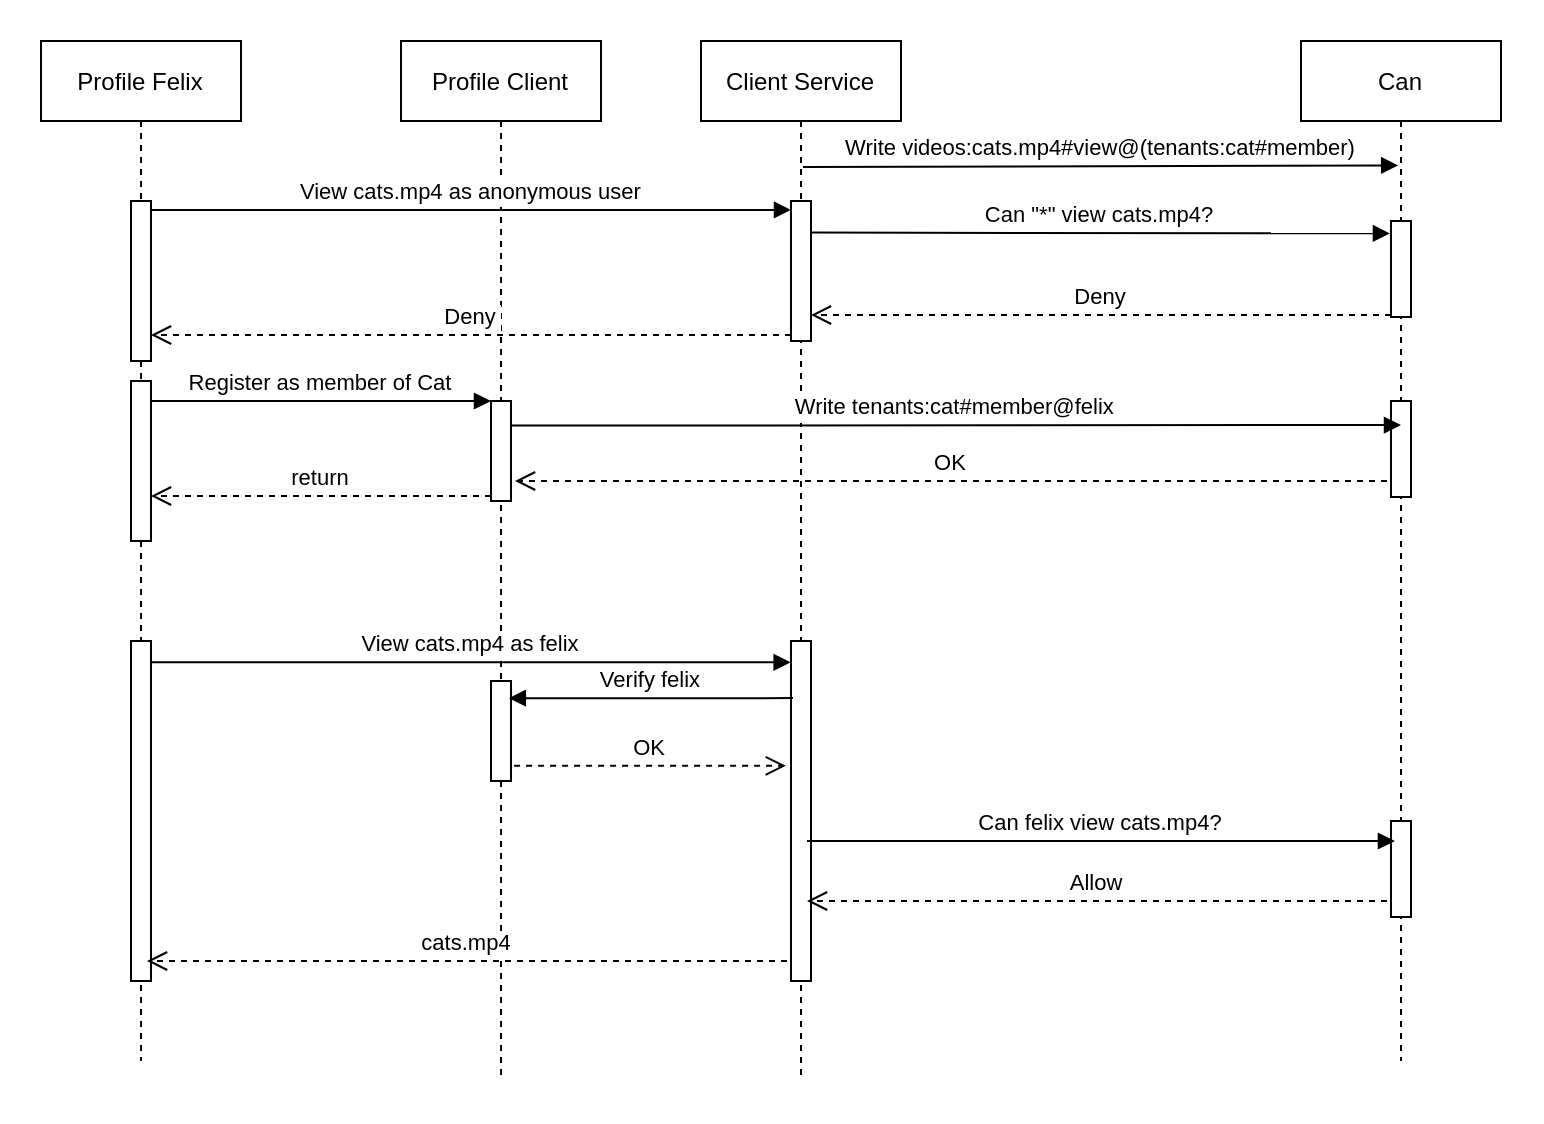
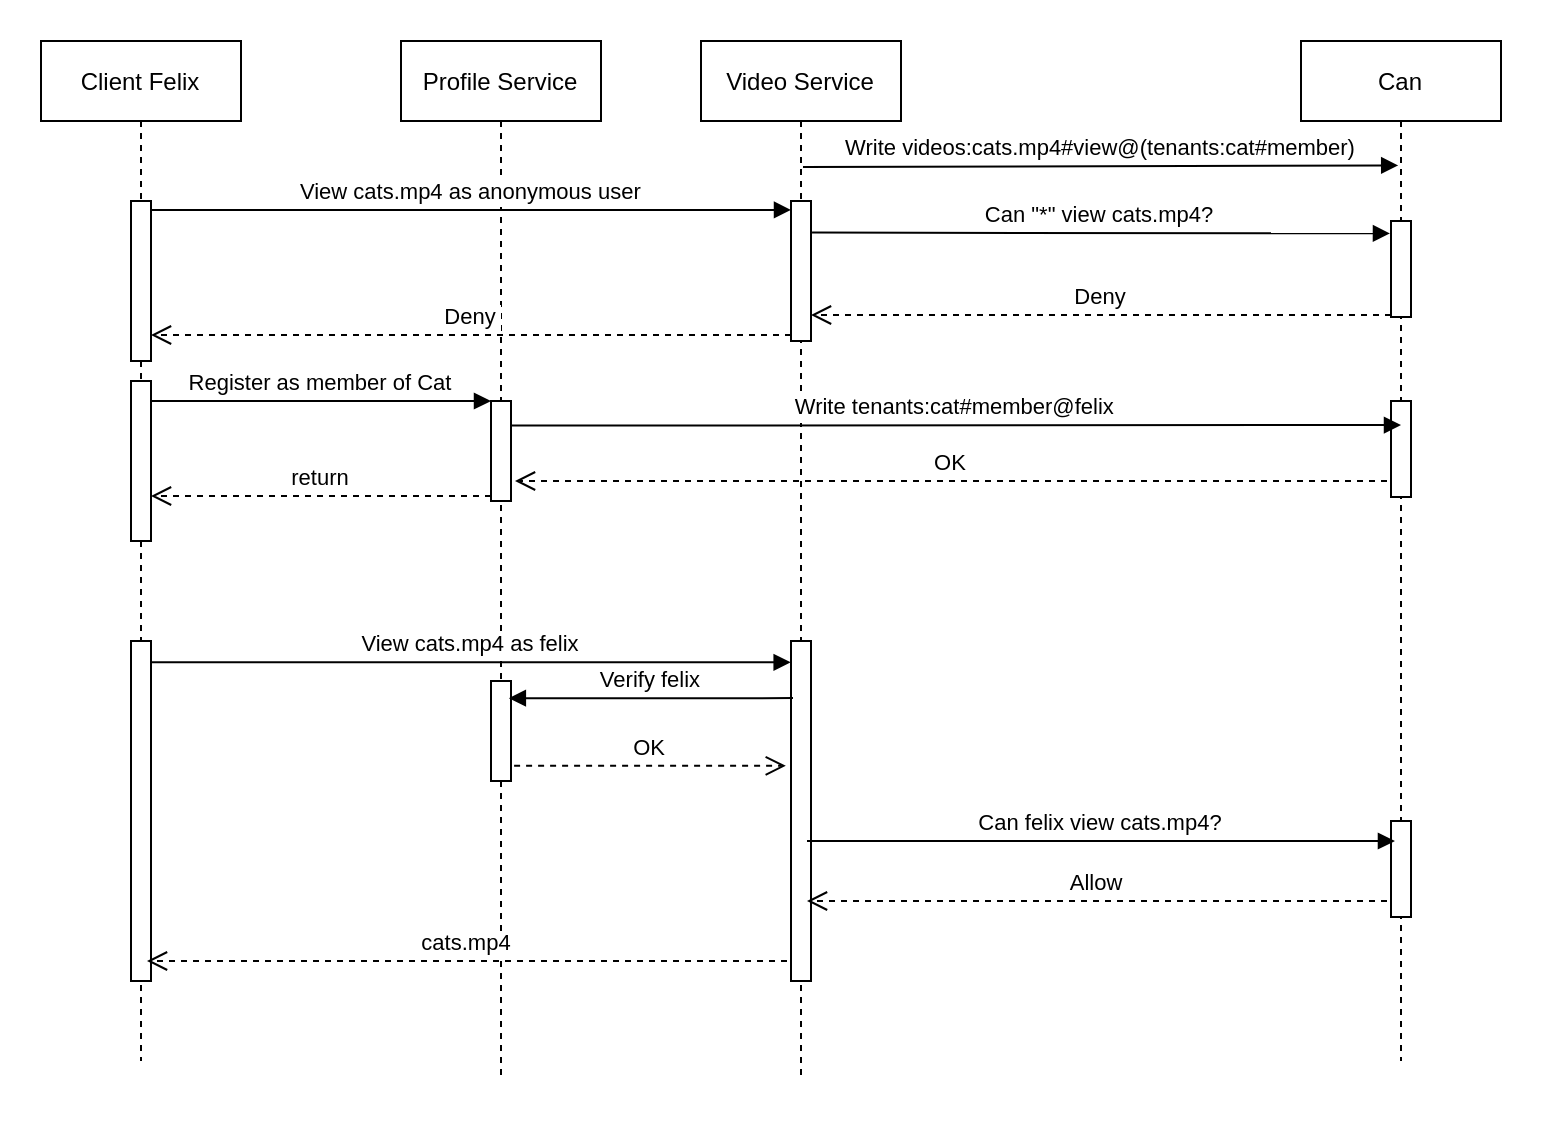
node "Profile Felix": label "Profile Felix" -> "Client Felix"
node "Profile Client": label "Profile Client" -> "Profile Service"
node "Client Service": label "Client Service" -> "Video Service"
